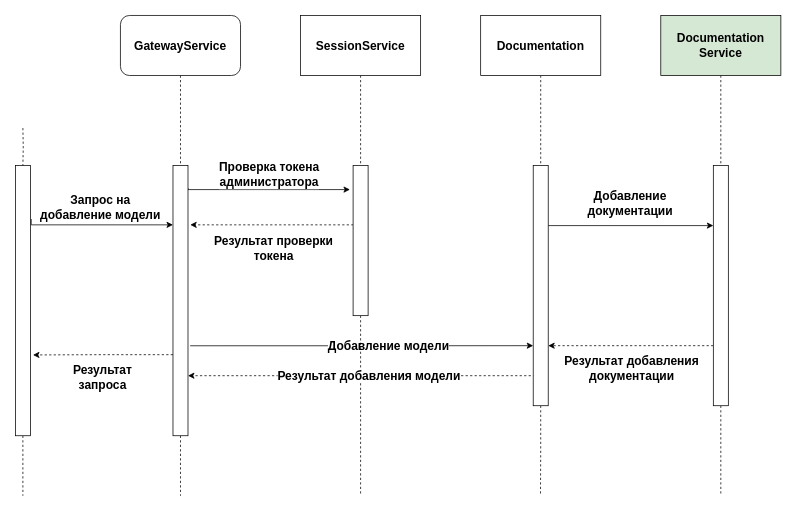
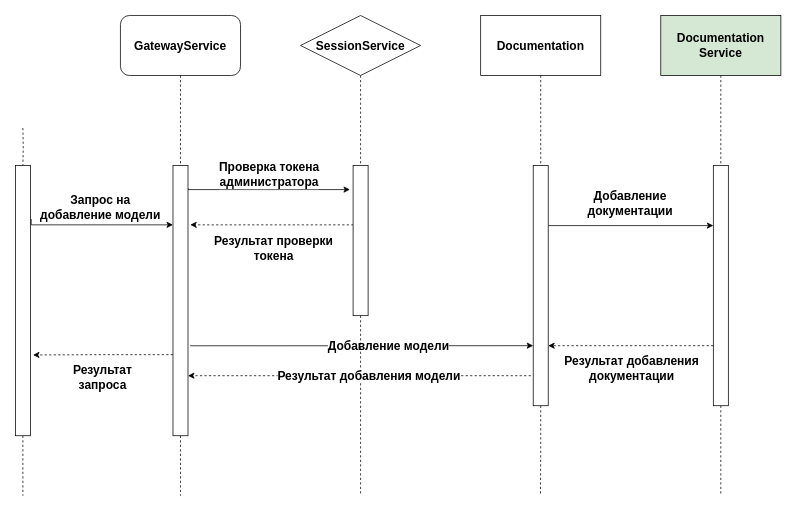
node "SessionService": shape rectangle -> diamond
